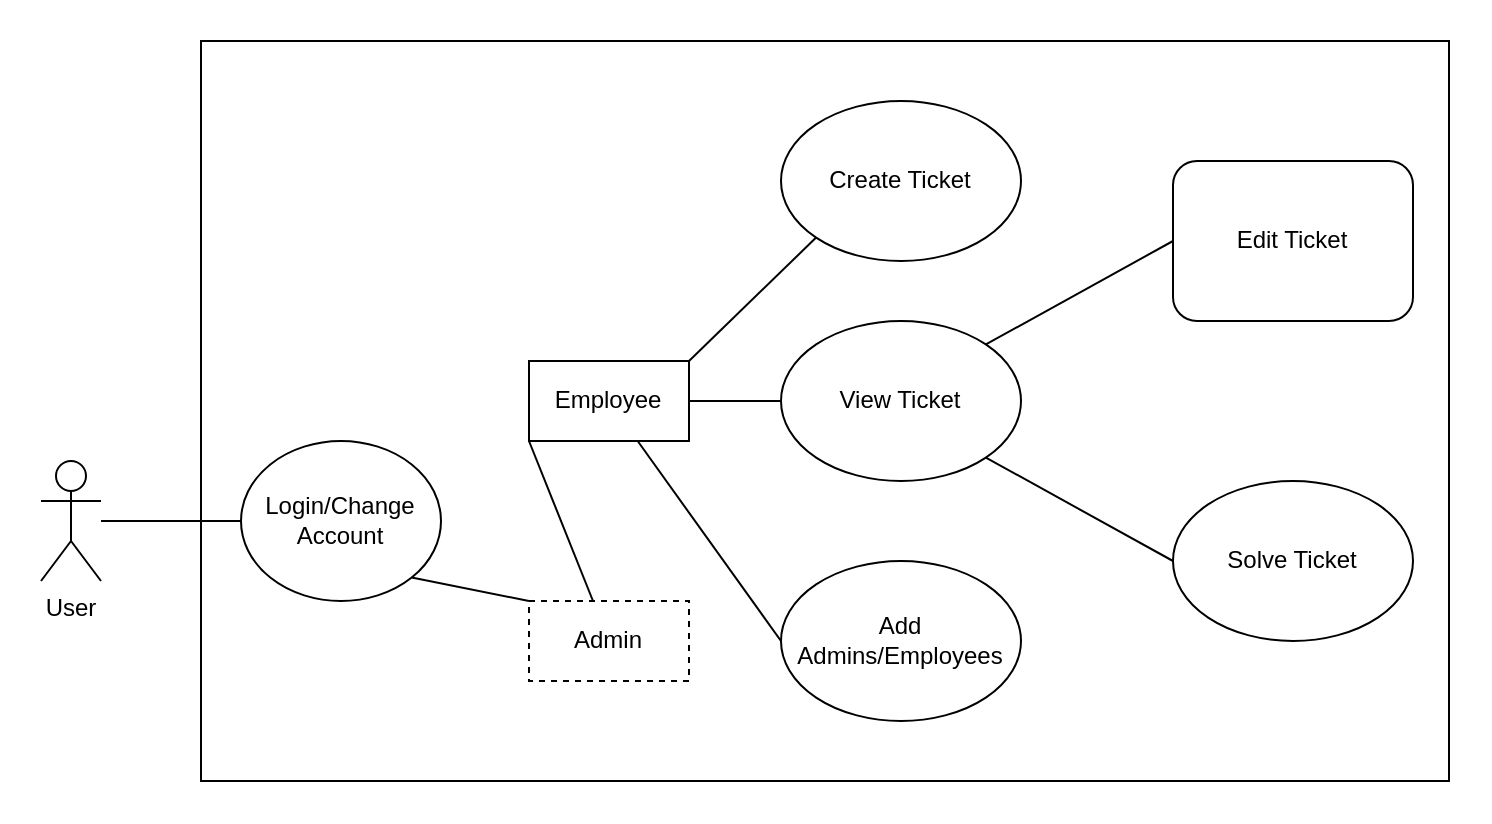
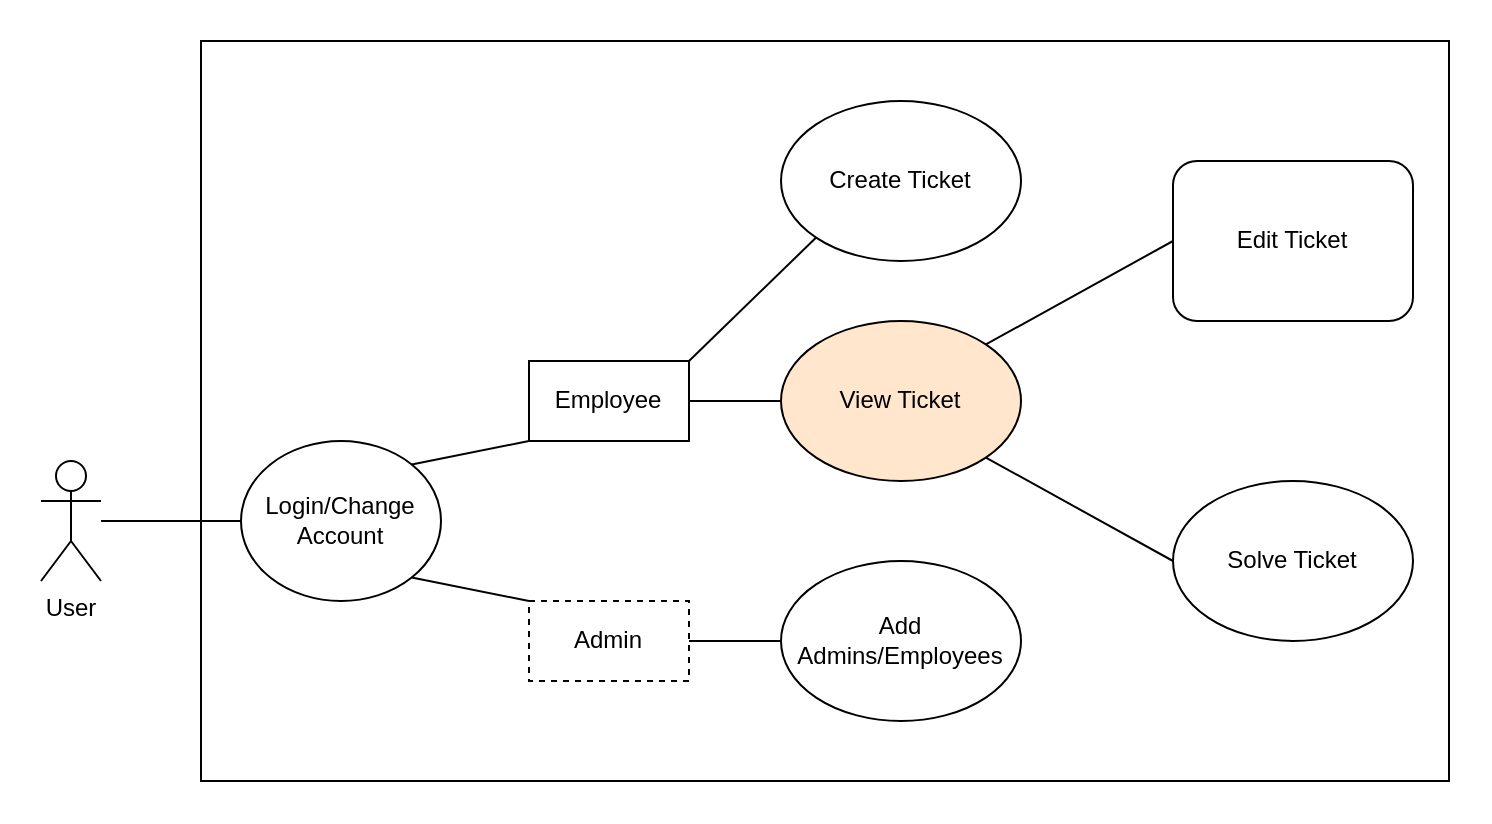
node "View Ticket": fillcolor #ffffff -> #ffe6cc
edge "Employee" -- "Admin": now "Employee" -- "Login/Change Account"
edge "Employee" -- "Add Admins/Employees": now "Admin" -- "Add Admins/Employees"
